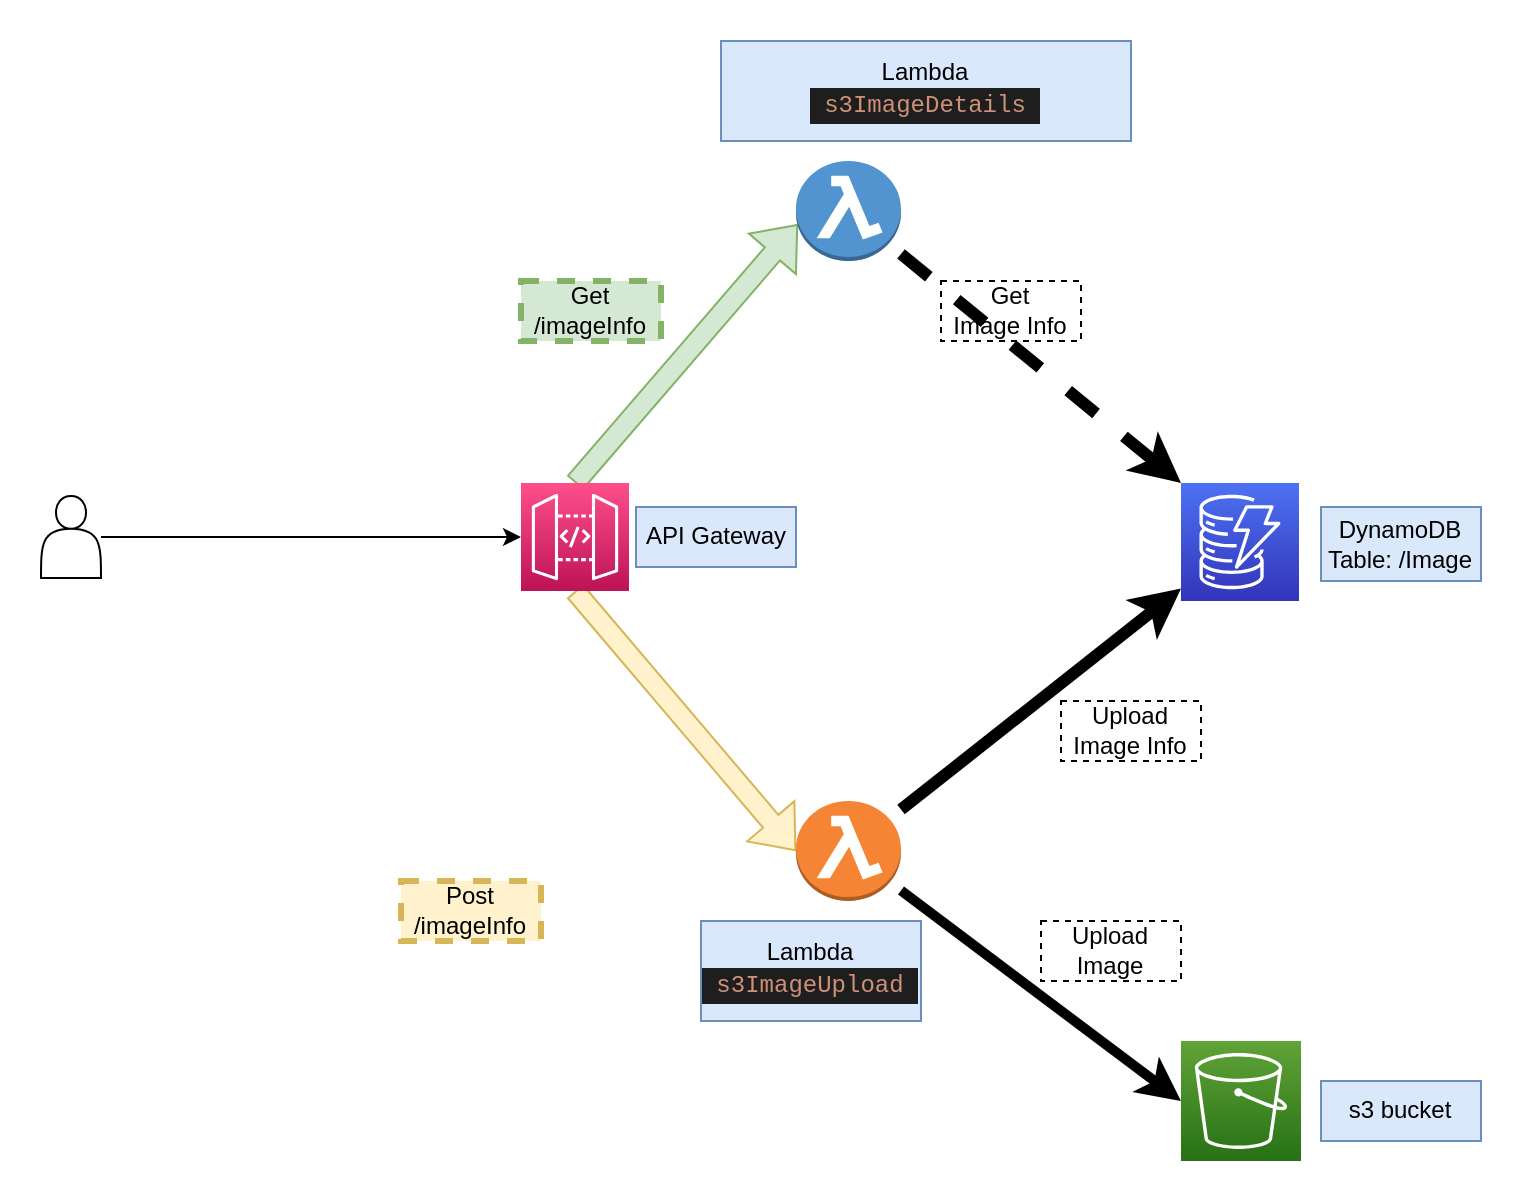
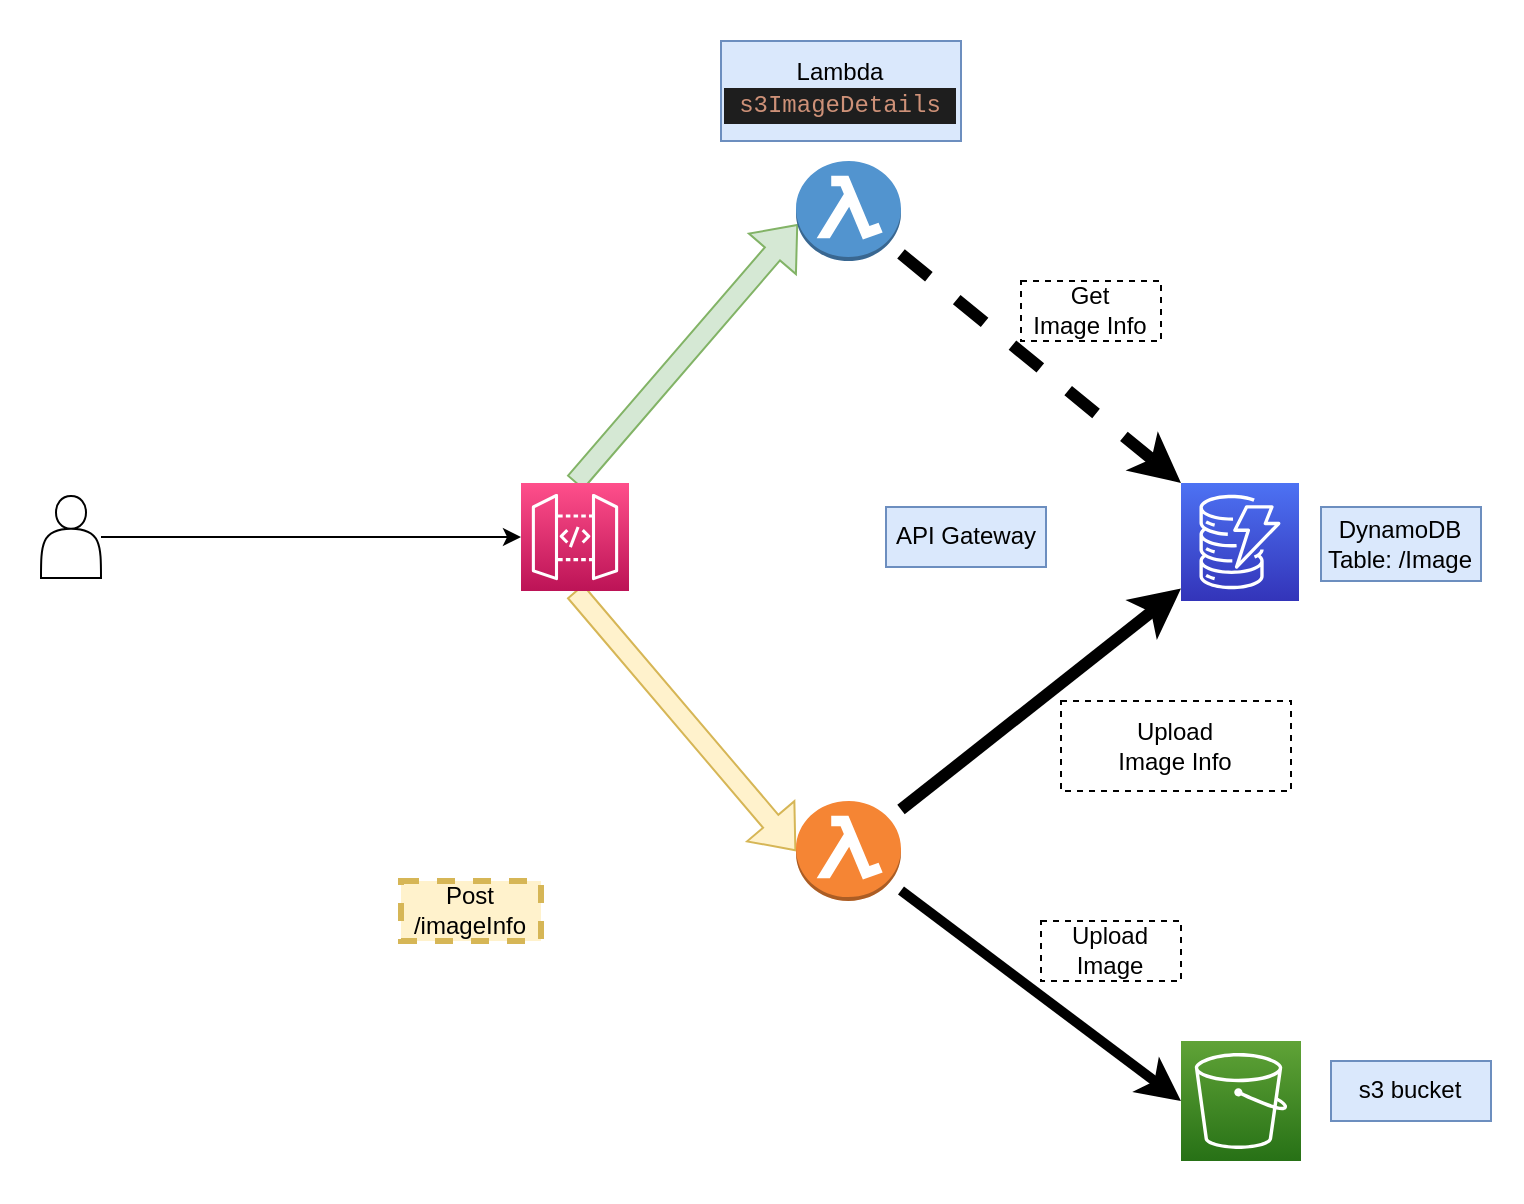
node "Lambda s3ImageDetails": size 410x100 -> 240x100
node "Get /imageInfo": removed
node "Get Image Info": moved (1011, 311) -> (1091, 311)
node "API Gateway": moved (716, 537) -> (966, 537)
node "Upload Image Info": size 140x60 -> 230x90
node "Lambda s3ImageUpload": removed
node "s3 bucket": moved (1401, 1111) -> (1411, 1091)
